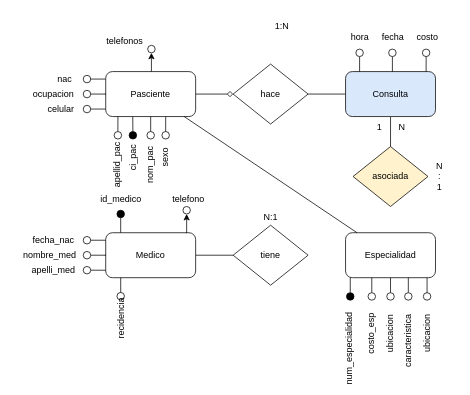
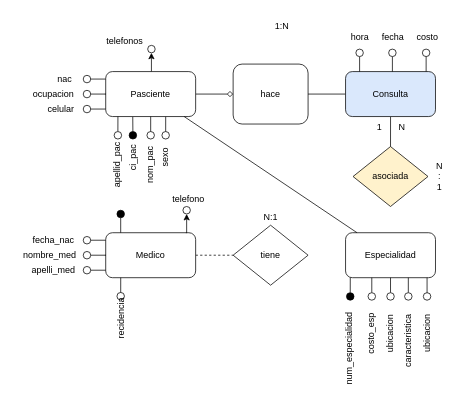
node "hace": shape diamond -> rounded rectangle
node "id_medico": removed
edge "Medico" -- "tiene": style solid -> dashed
